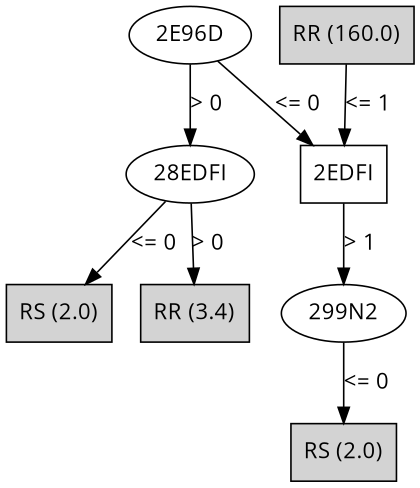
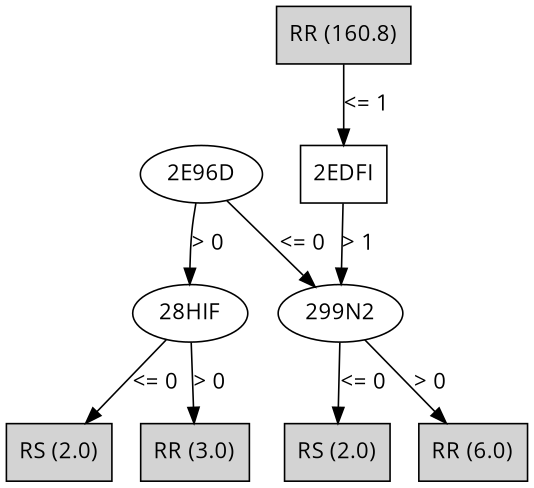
node "RR (160.0)": label "RR (160.0)" -> "RR (160.8)"
edge "2E96D" -> "2EDFI": now "2E96D" -> "299N2"
node "28EDFI": label "28EDFI" -> "28HIF"
node "RR (3.4)": label "RR (3.4)" -> "RR (3.0)"
node "RR (6.0)": added
